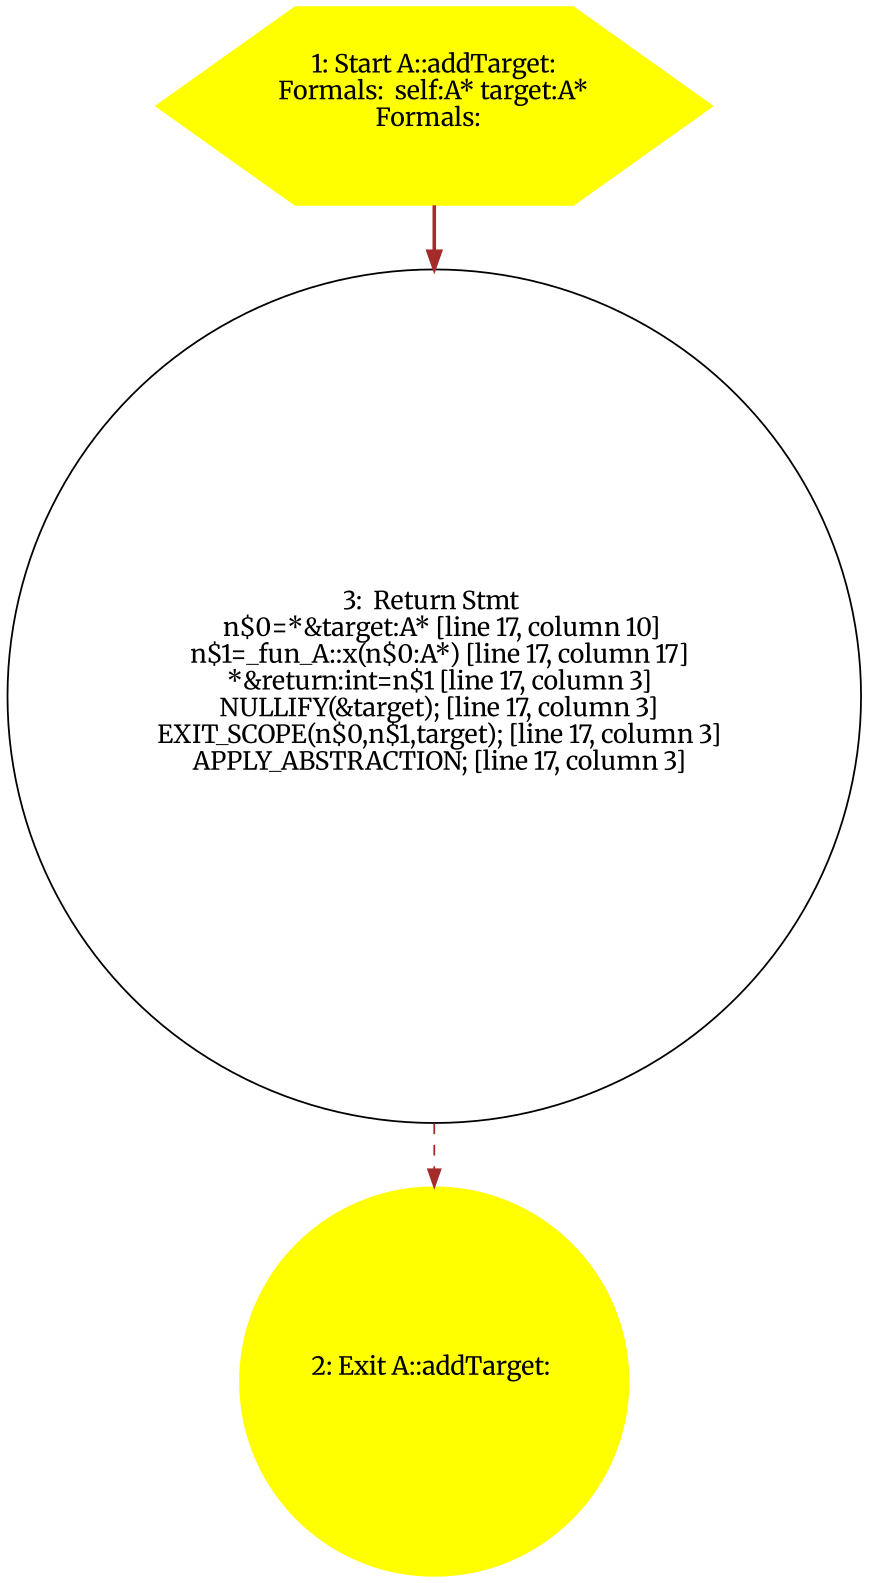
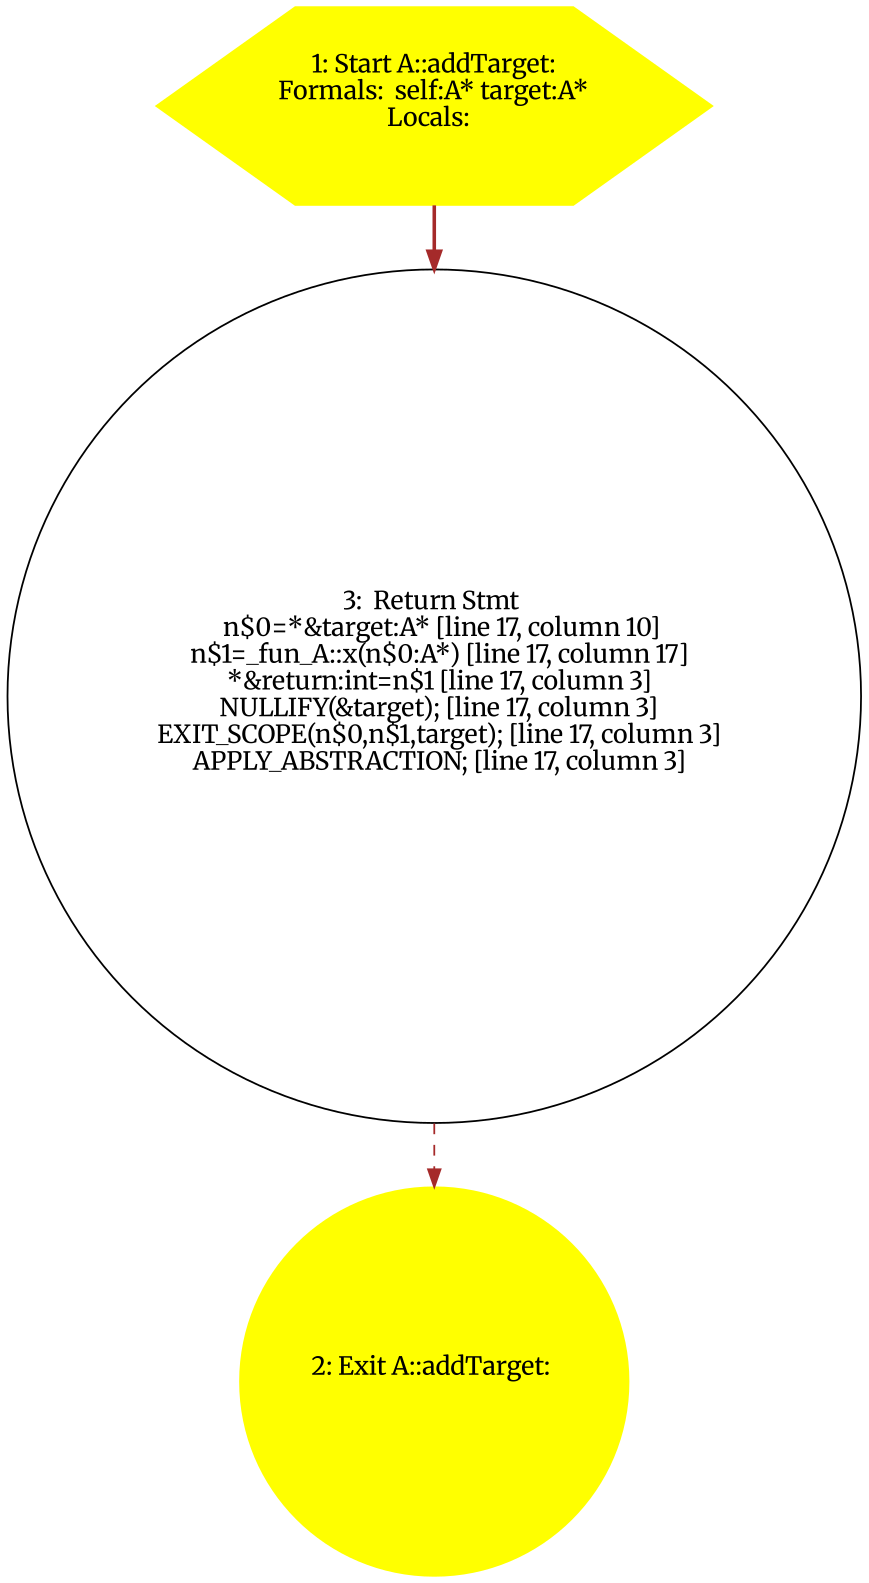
node "1: Start A::addTarget: Formals:  self:A* target:A* Formals:": label "1: Start A::addTarget: Formals:  self:A* target:A* Formals:" -> "1: Start A::addTarget: Formals:  self:A* target:A* Locals:"
